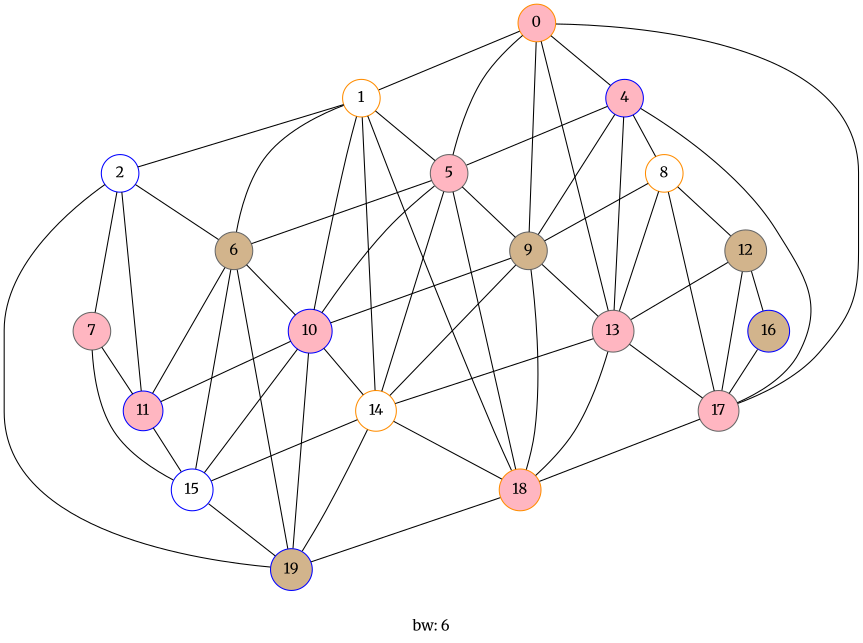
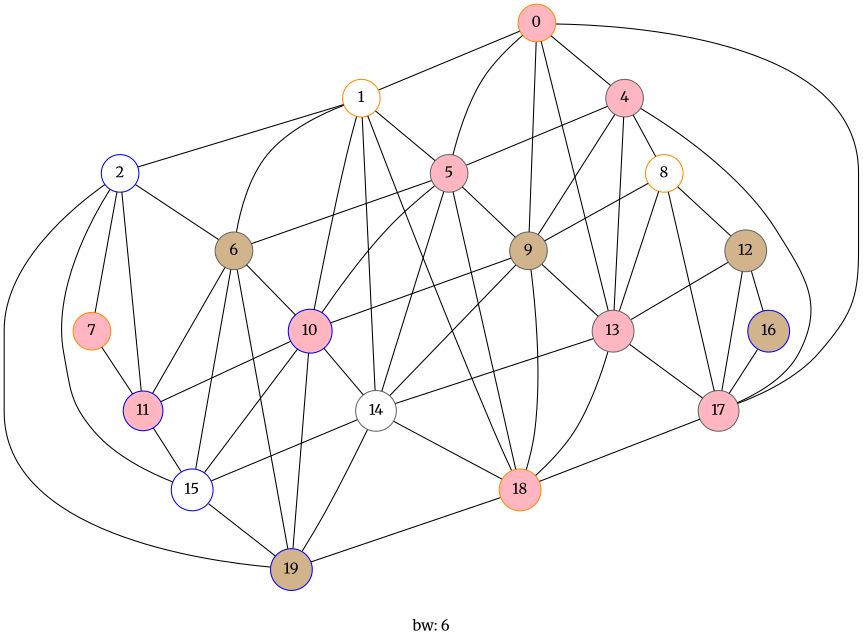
node "4": color blue -> gray40
node "7": color gray40 -> darkorange
node "14": color darkorange -> gray40
edge "7" -- "15": now "2" -- "15"
